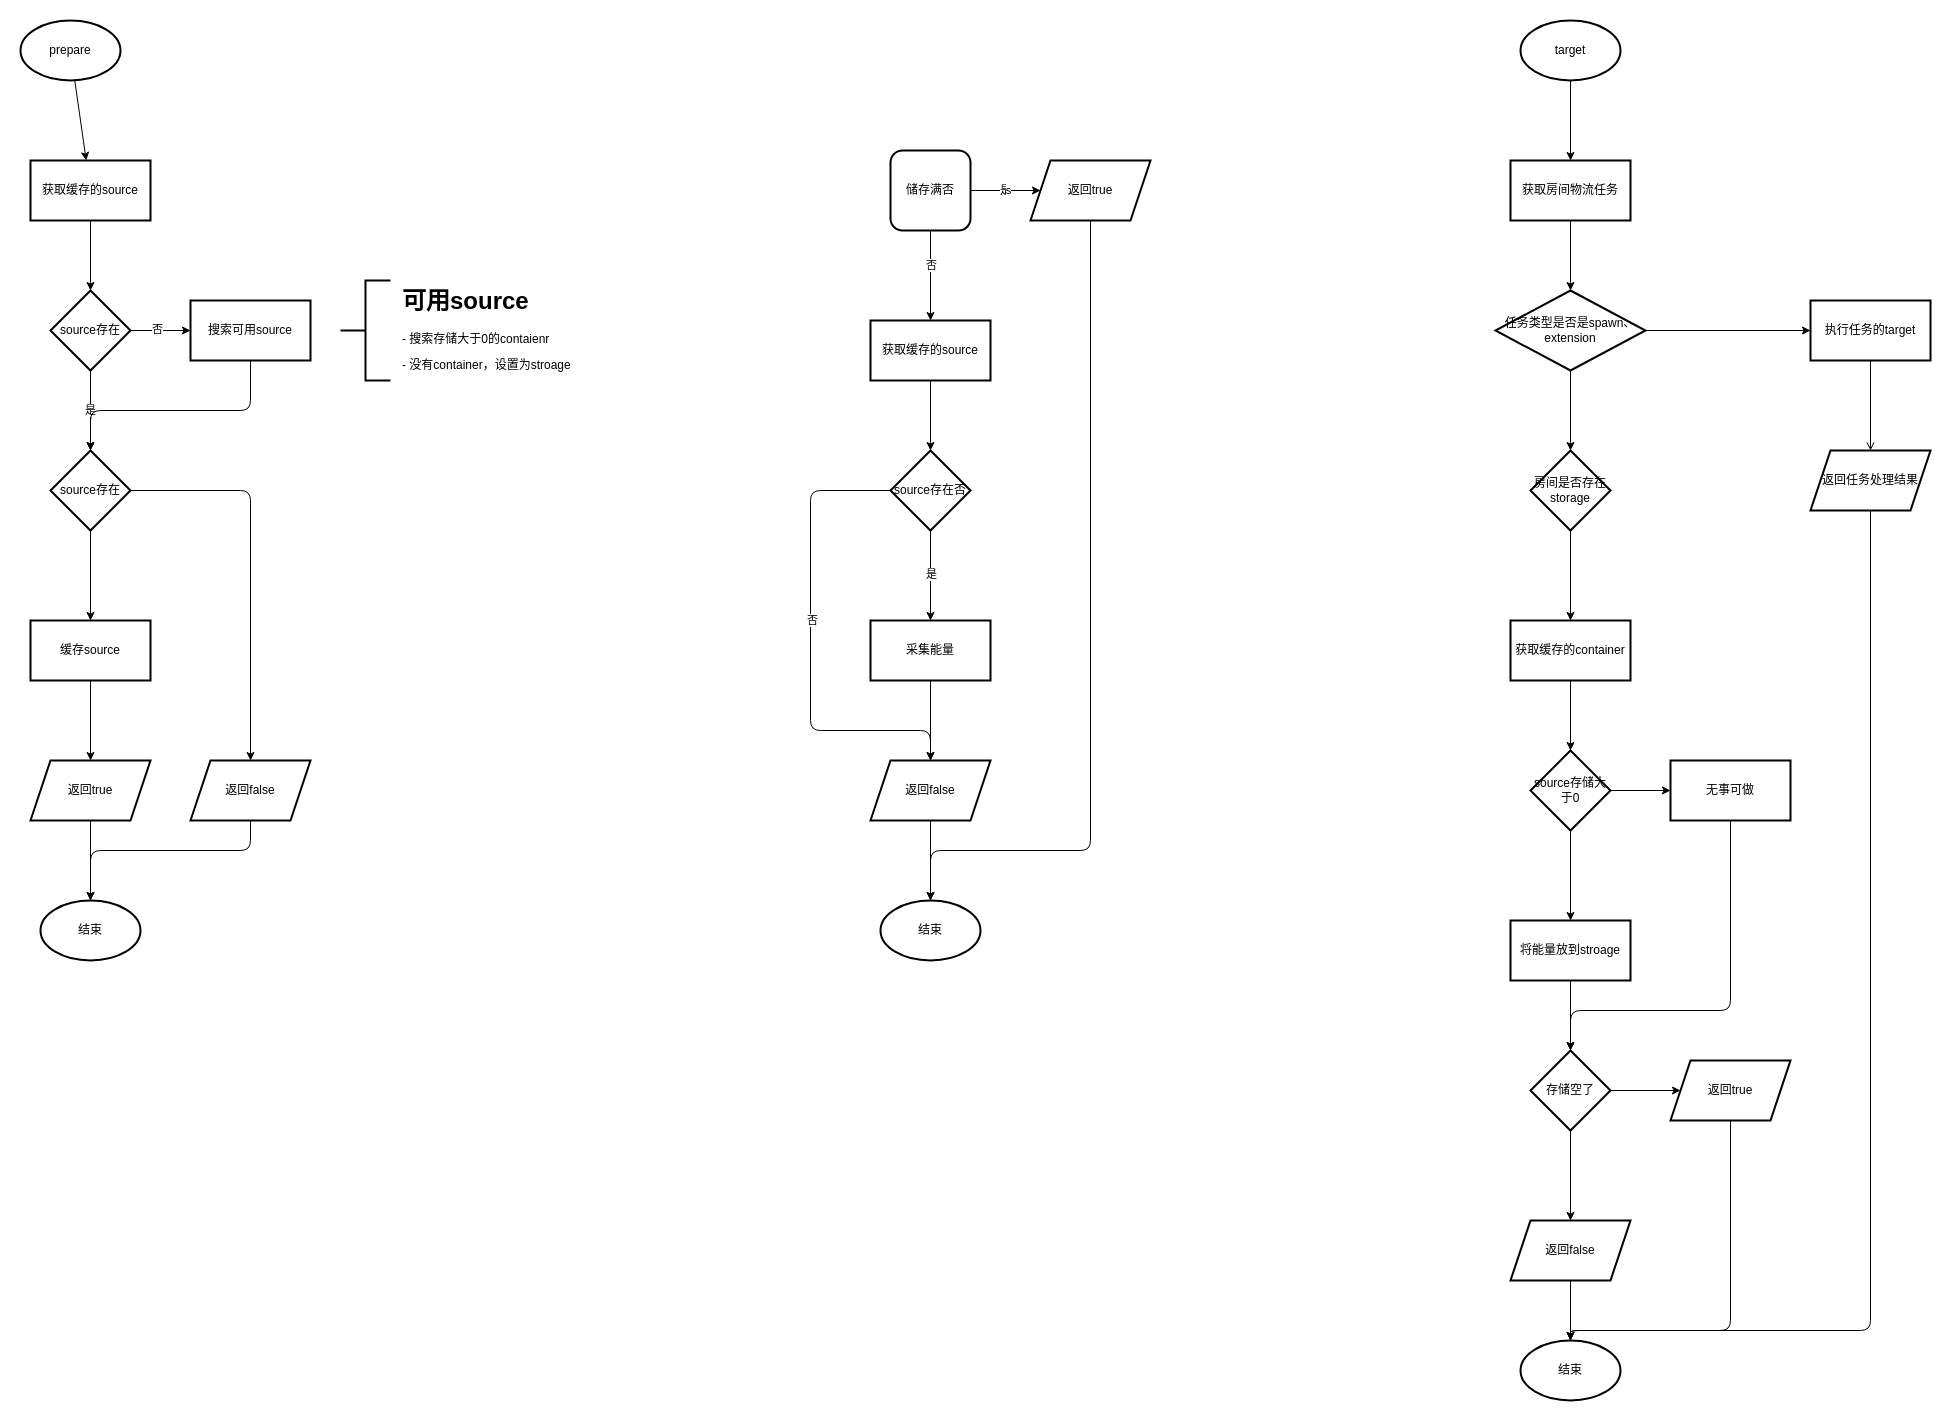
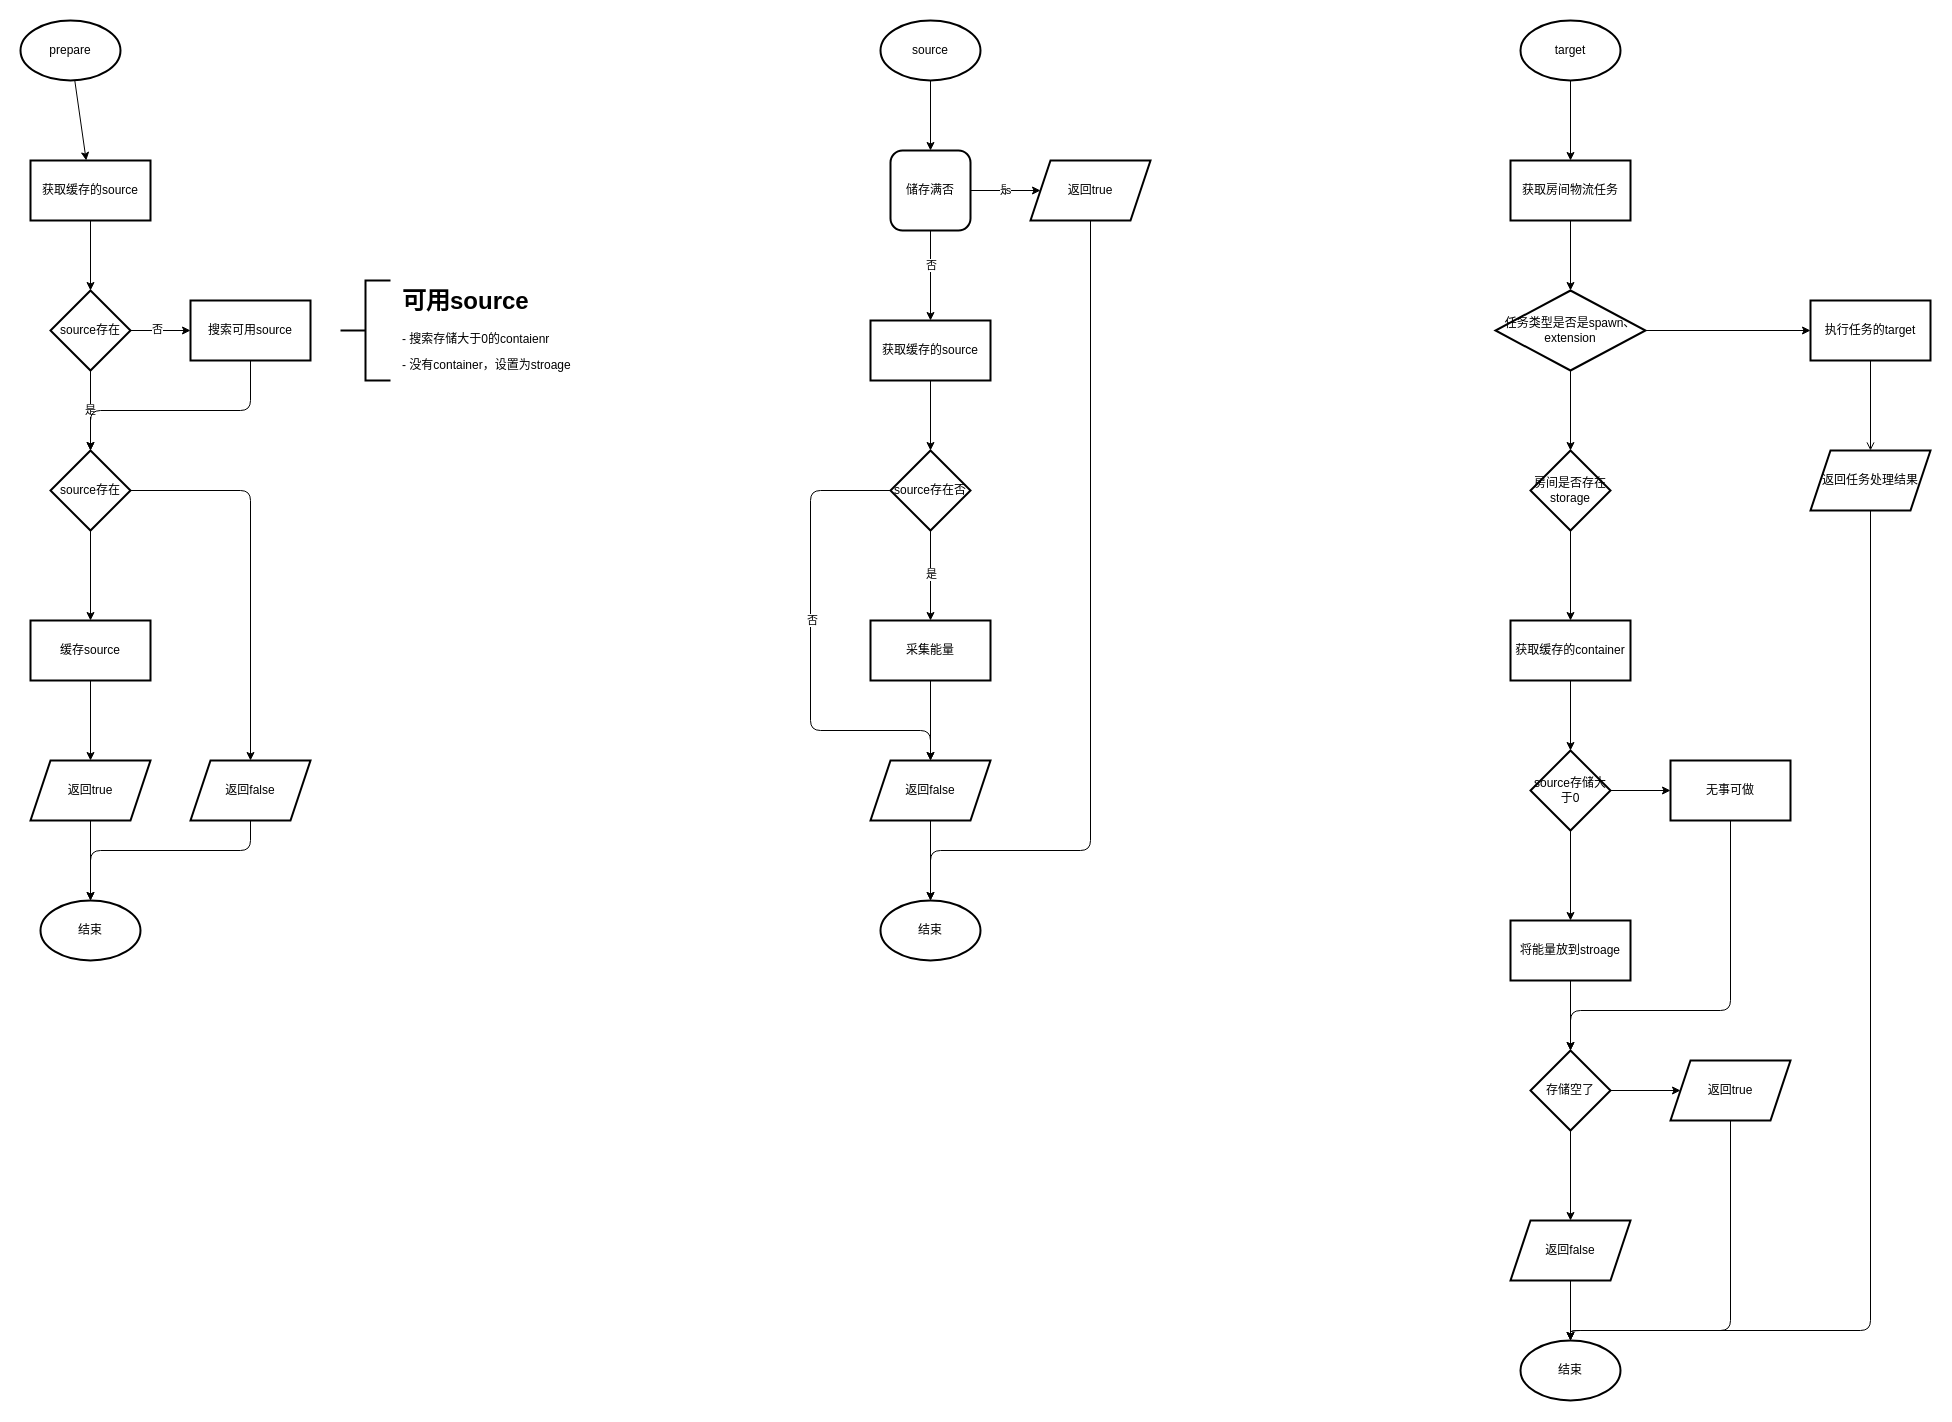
node "source": added
edge "source" -> "储存满否": added
